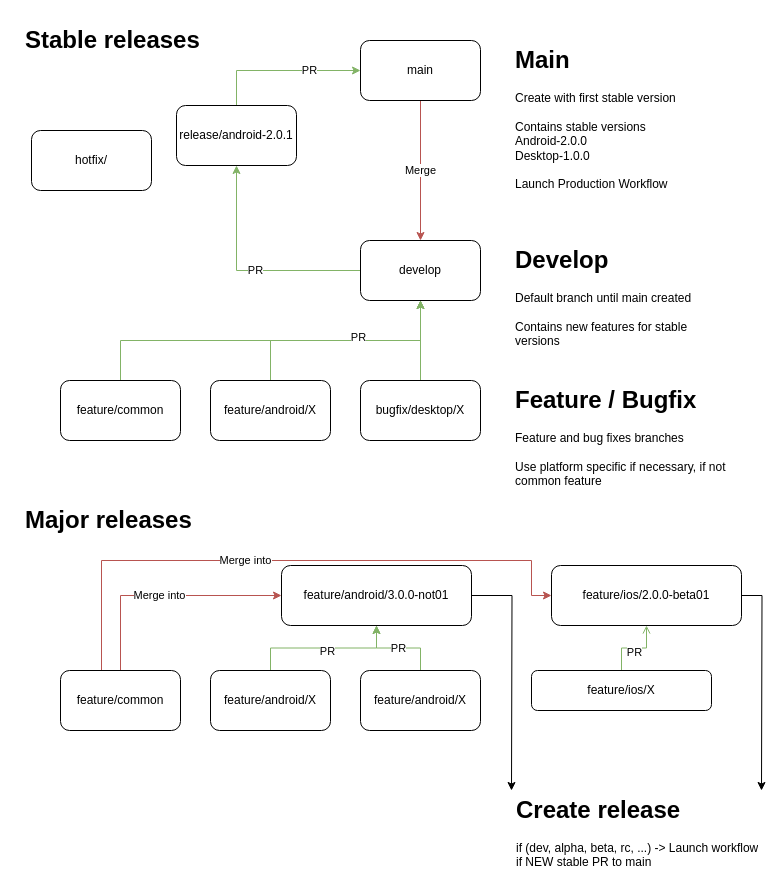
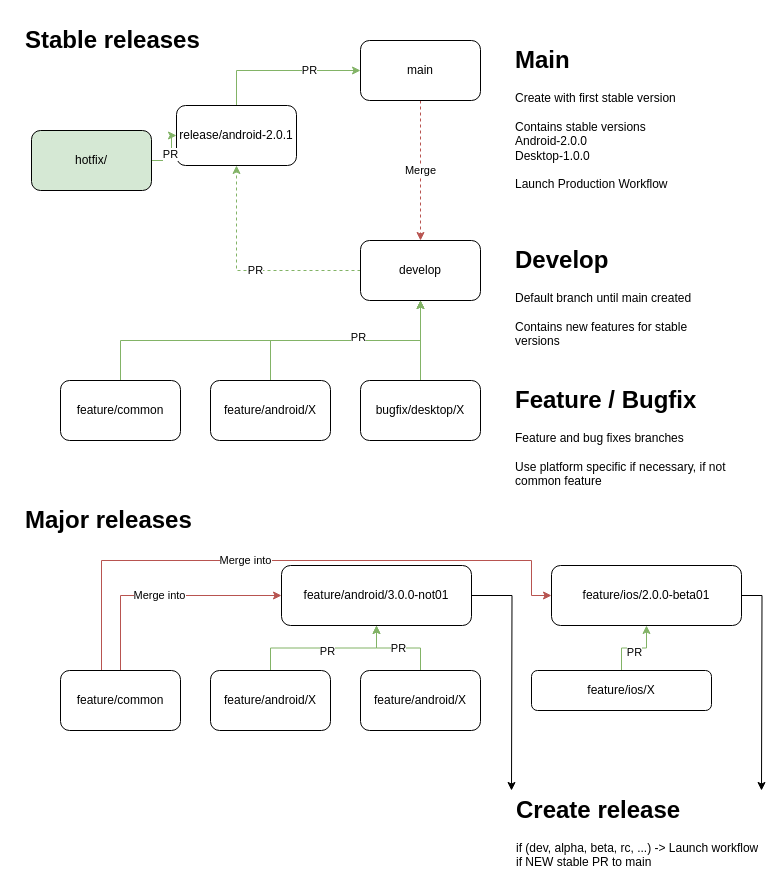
edge "main" -> "develop": style solid -> dashed
edge "hotfix/" -> "release/android-2.0.1": added, label "PR"
node "hotfix/": fillcolor #ffffff -> #d5e8d4
edge "develop" -> "release/android-2.0.1": style solid -> dashed
edge "feature/ios/X" -> "feature/ios/2.0.0-beta01": arrowhead open -> classic
